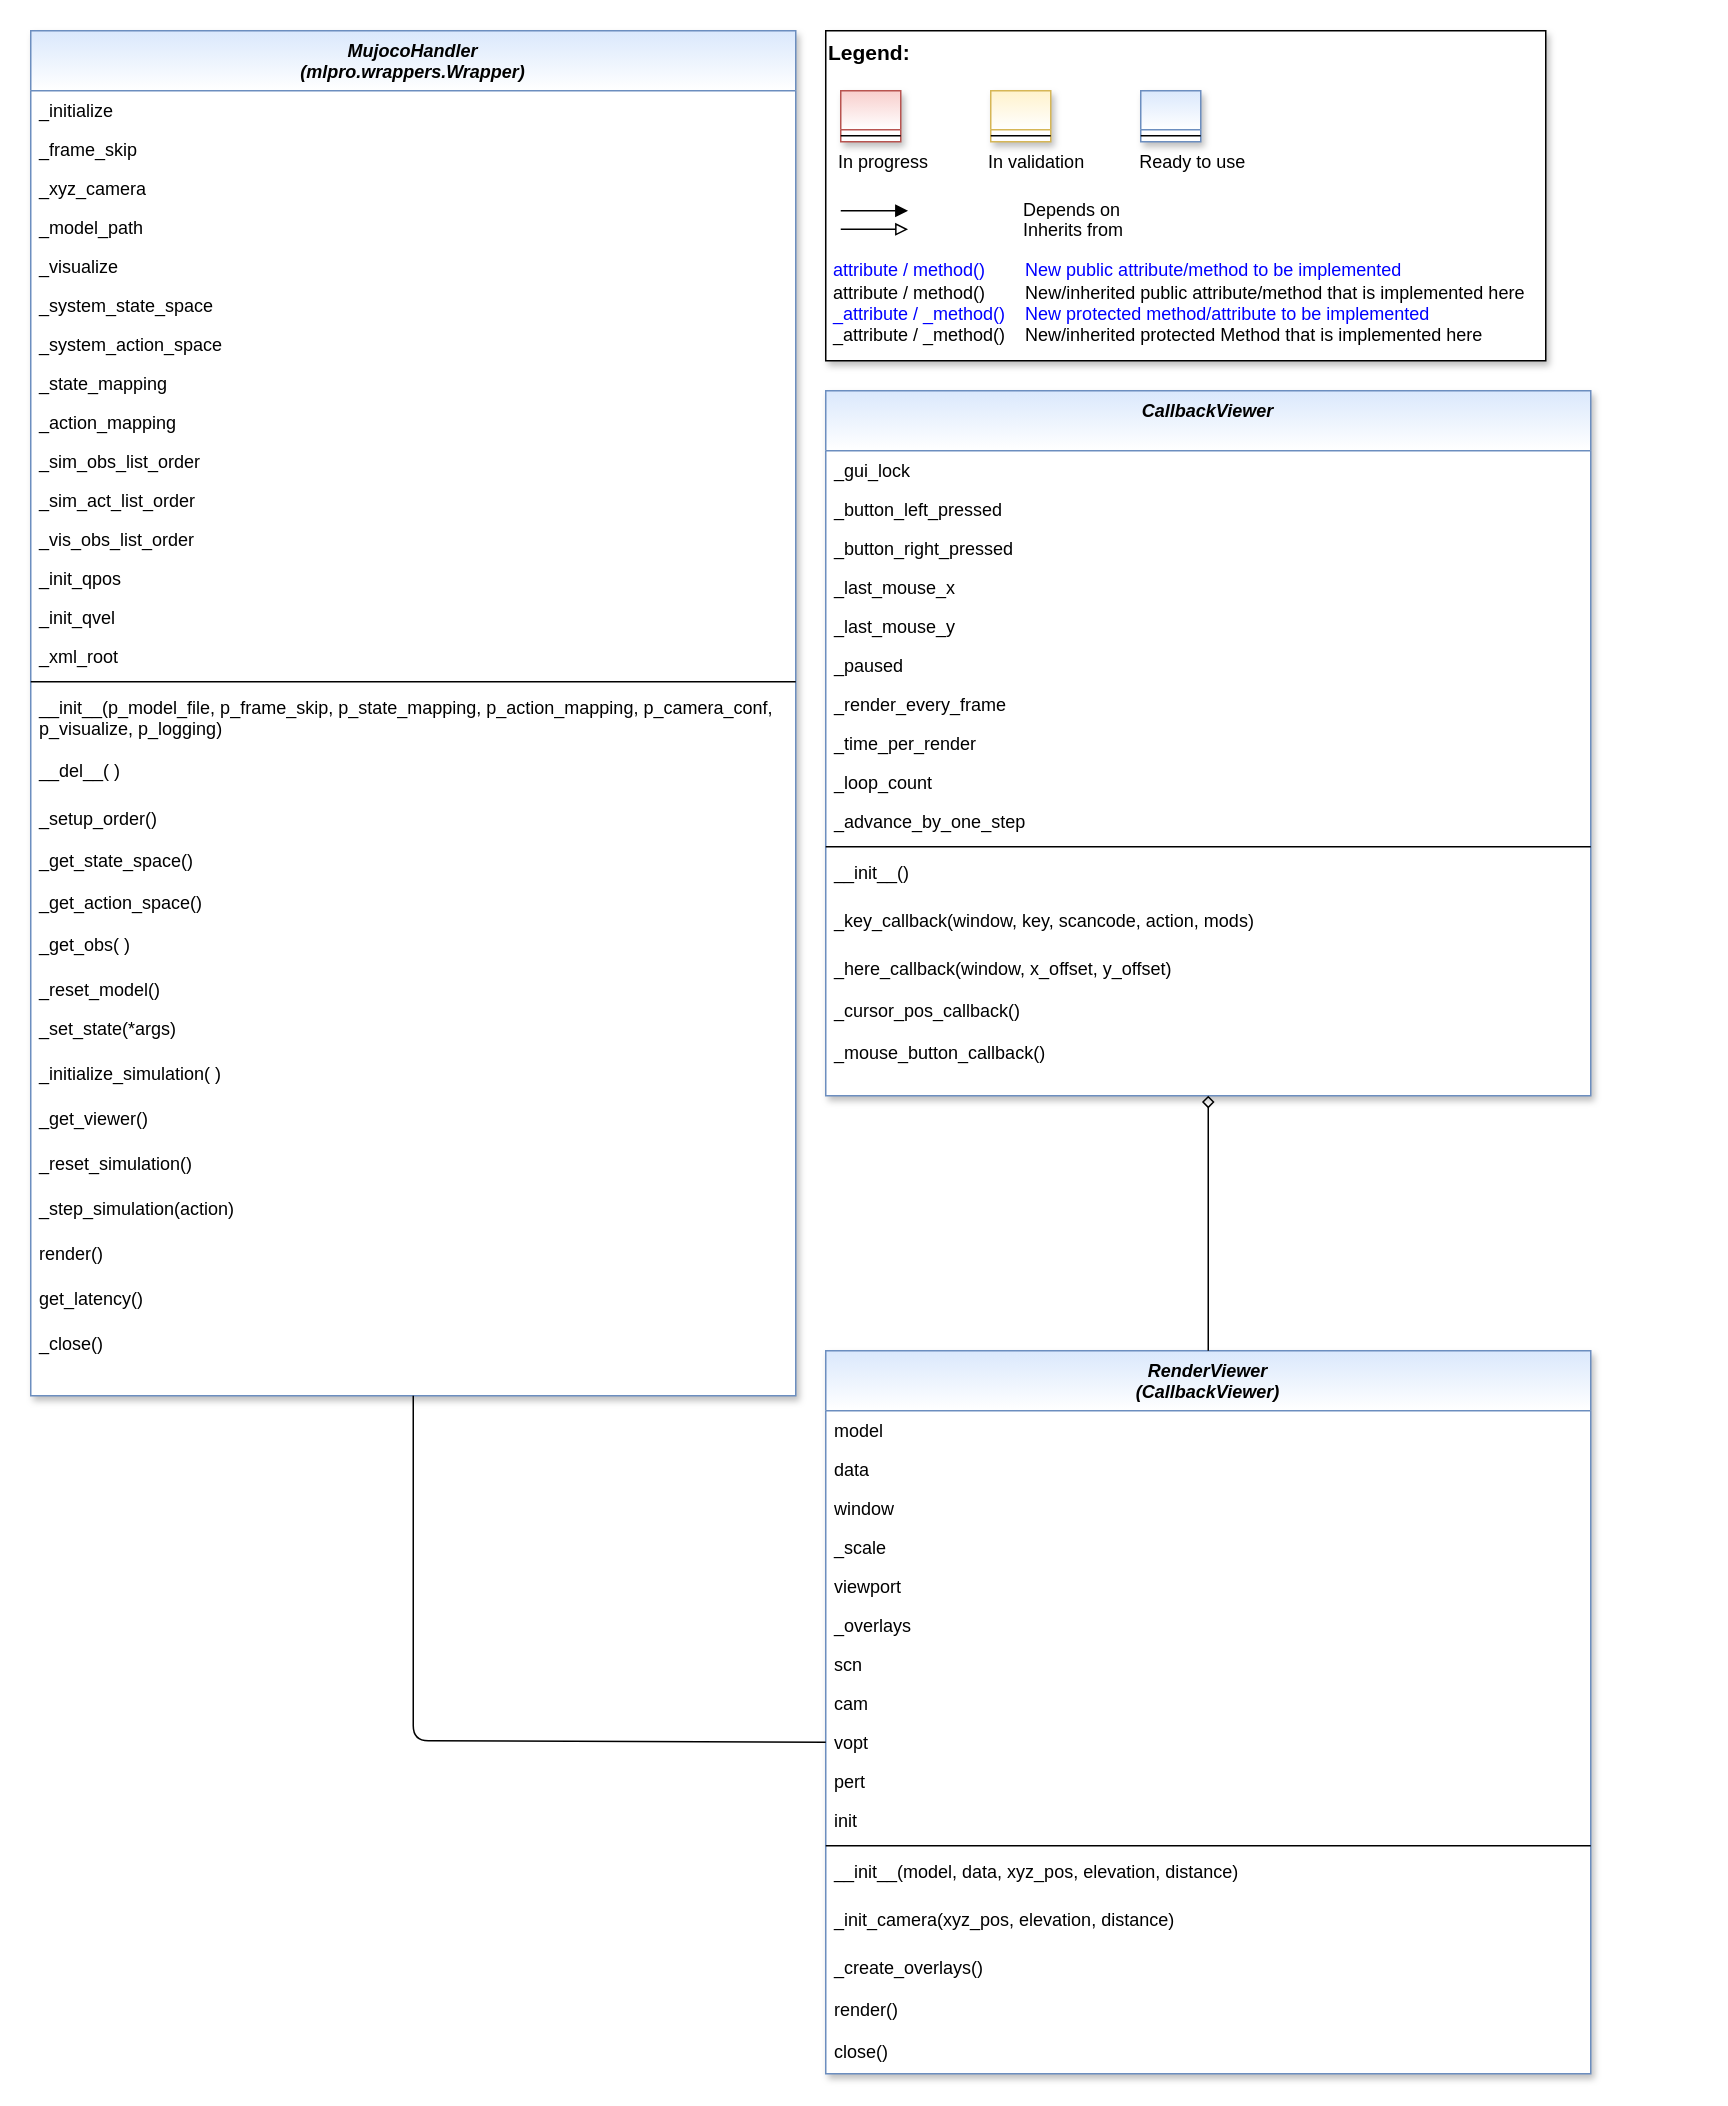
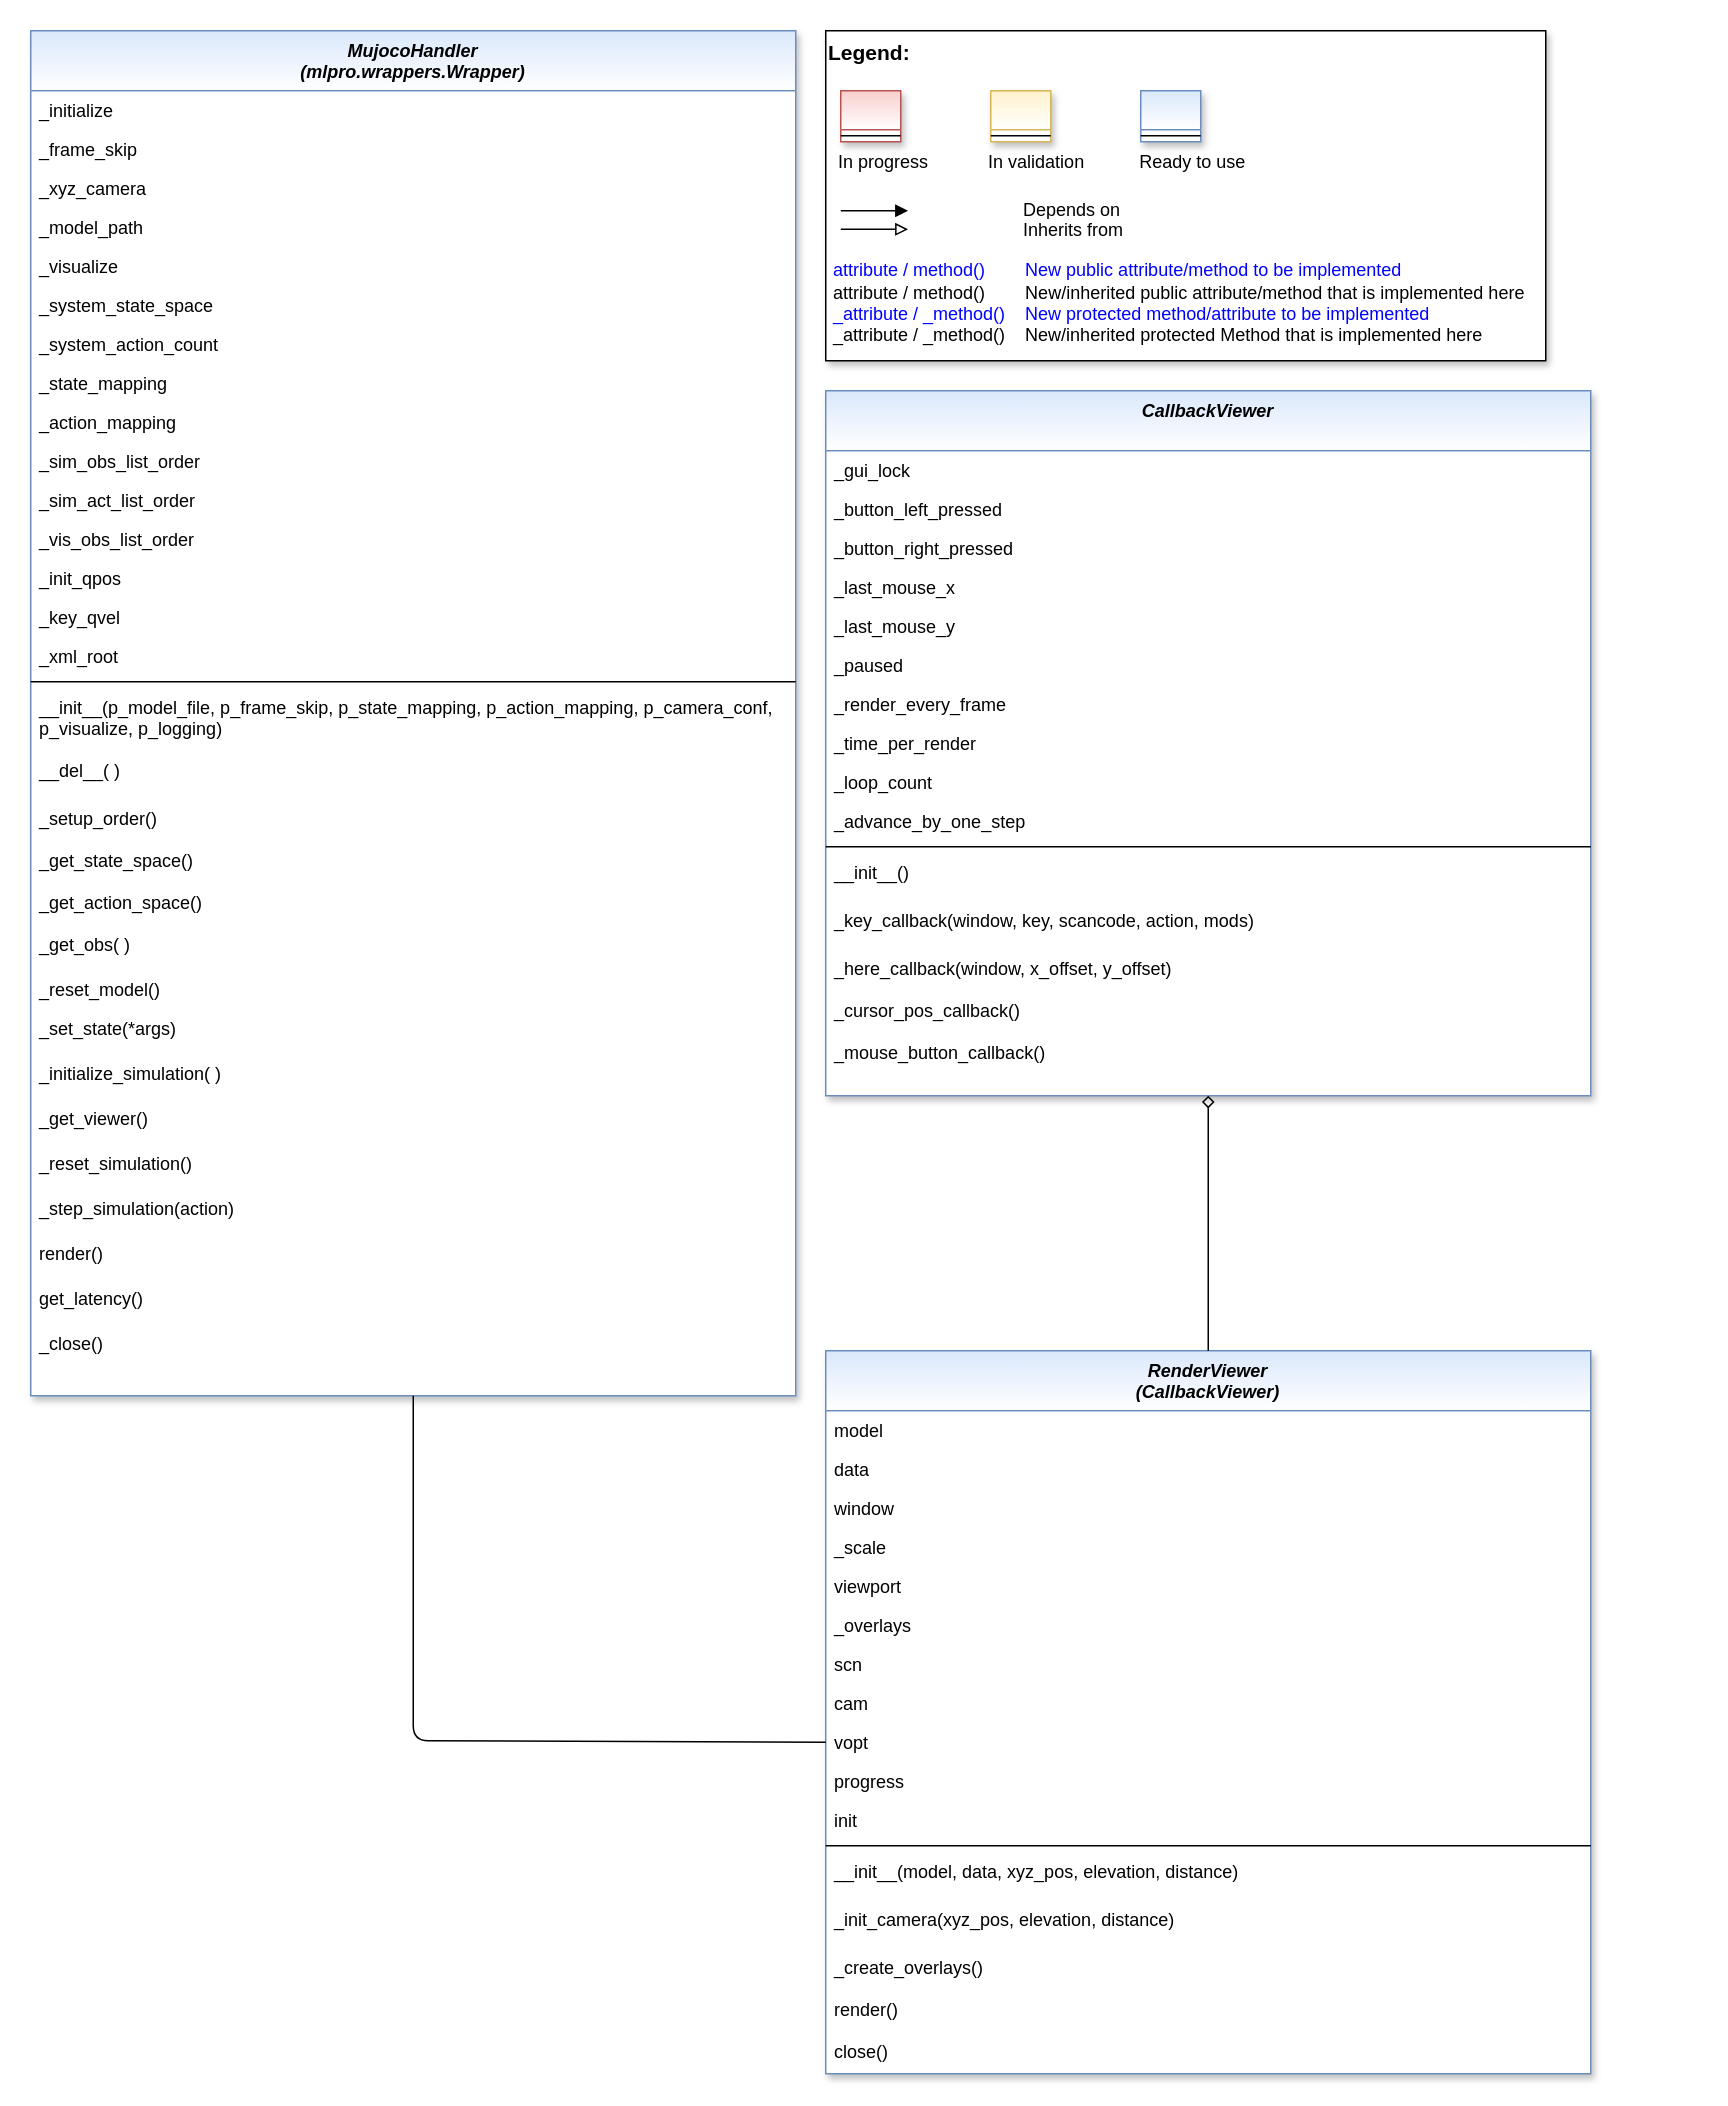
node "_system_action_space": label "_system_action_space" -> "_system_action_count"
node "_init_qvel": label "_init_qvel" -> "_key_qvel"
node "pert": label "pert" -> "progress"
